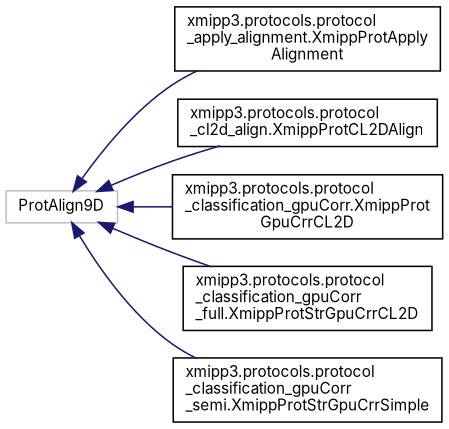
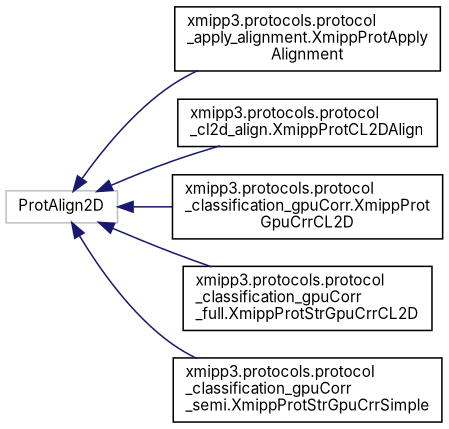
node "ProtAlign9D": label "ProtAlign9D" -> "ProtAlign2D"
